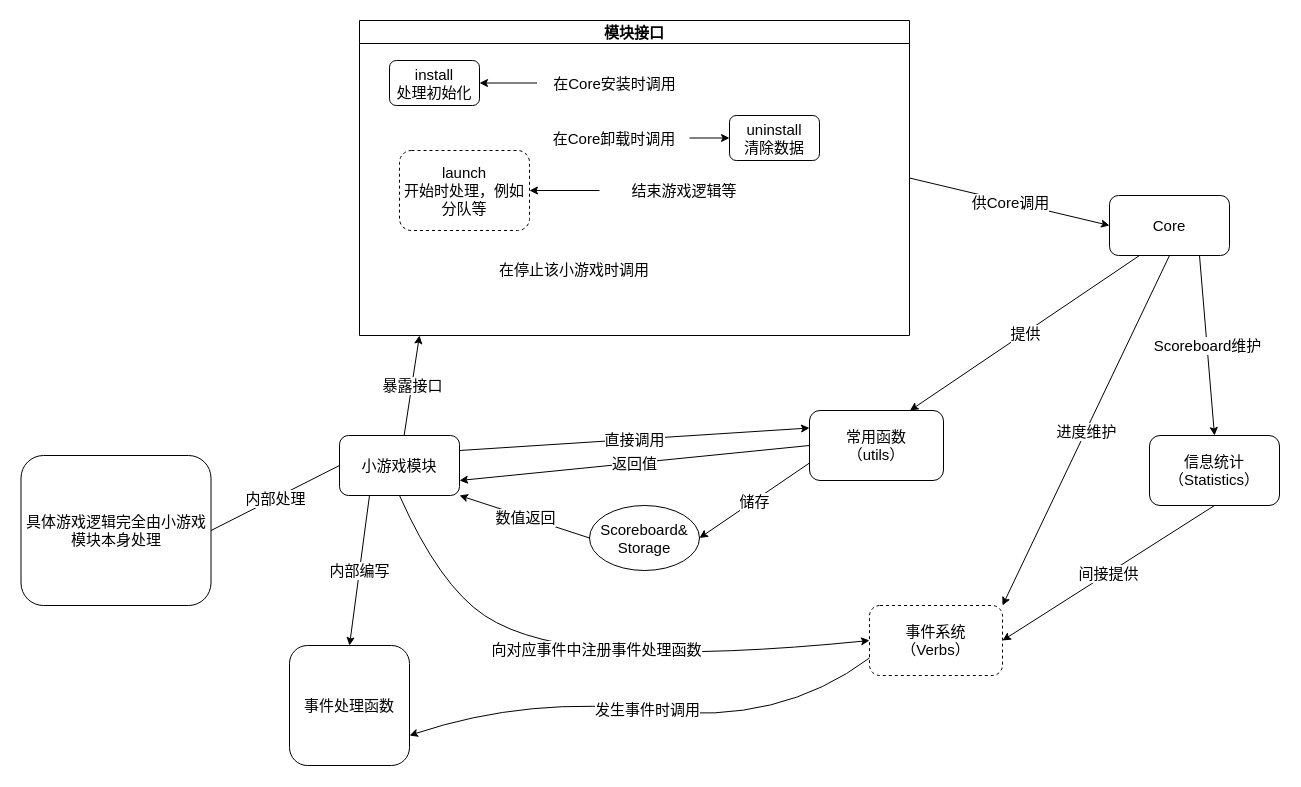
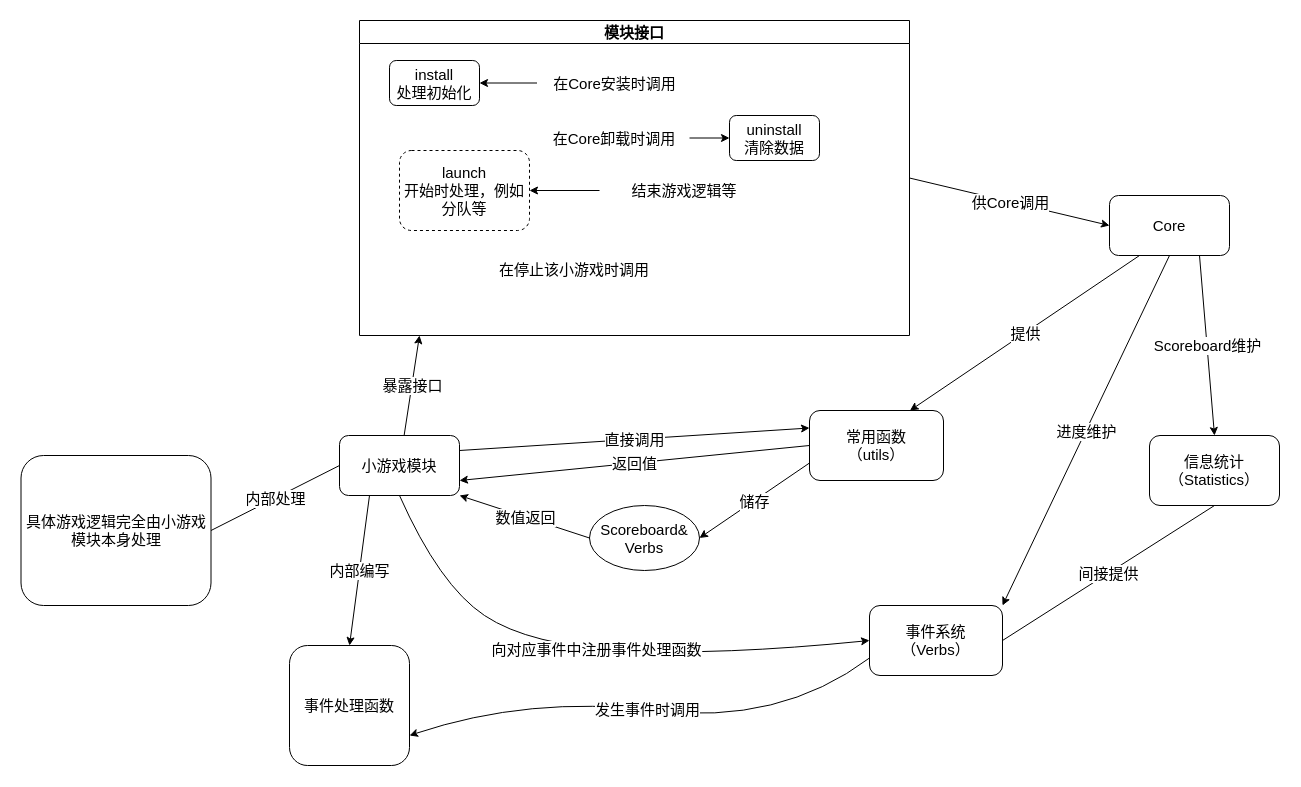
node "Scoreboard& Storage": label "Scoreboard& Storage" -> "Scoreboard& Verbs"
edge "信息统计 （Statistics）" -> "事件系统 （Verbs）": arrowhead classic -> none
node "事件系统 （Verbs）": style dashed -> solid
